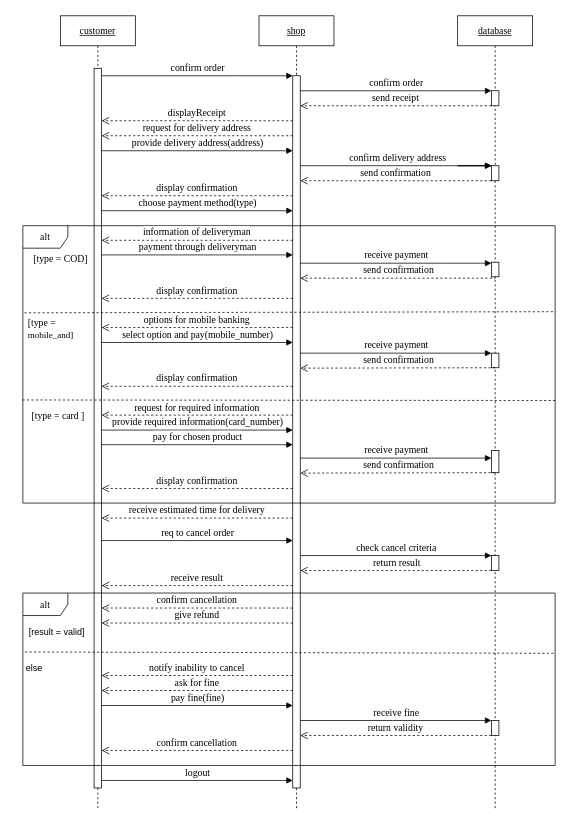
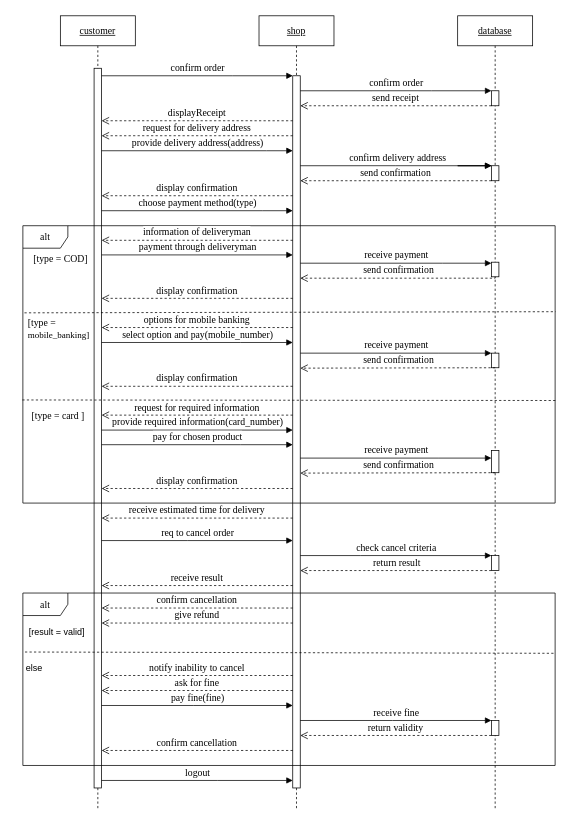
node "[type = mobile_and]": label "[type = mobile_and]" -> "[type = mobile_banking]"
